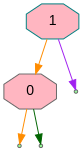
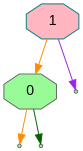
node "0": fillcolor lightpink -> palegreen
